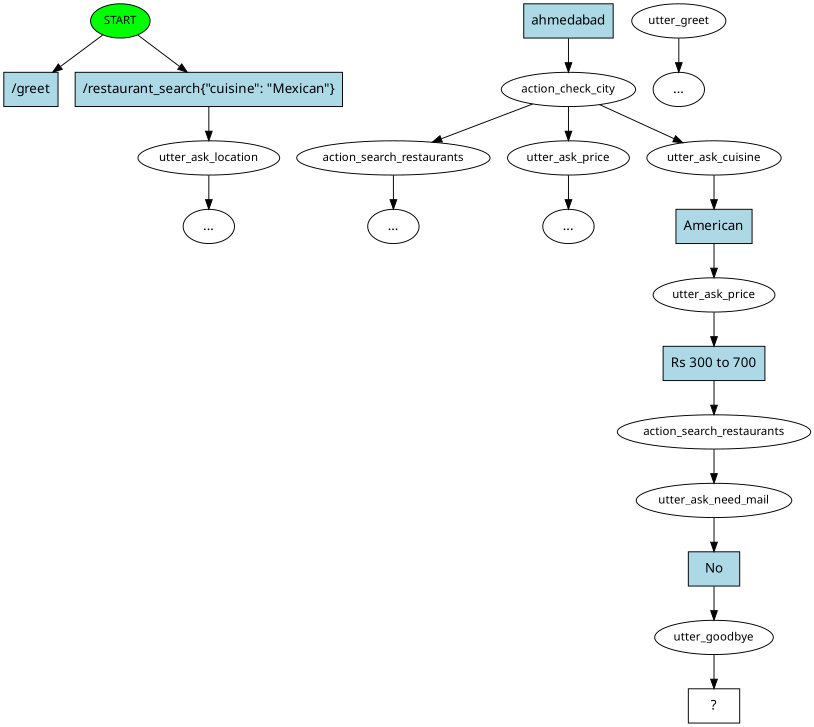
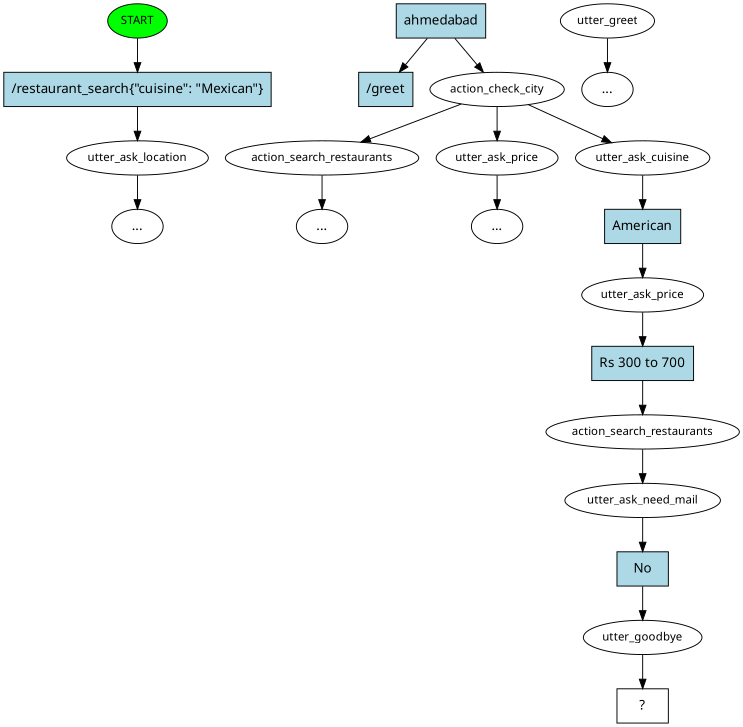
edge "START" -> "/greet": now "ahmedabad" -> "/greet"
